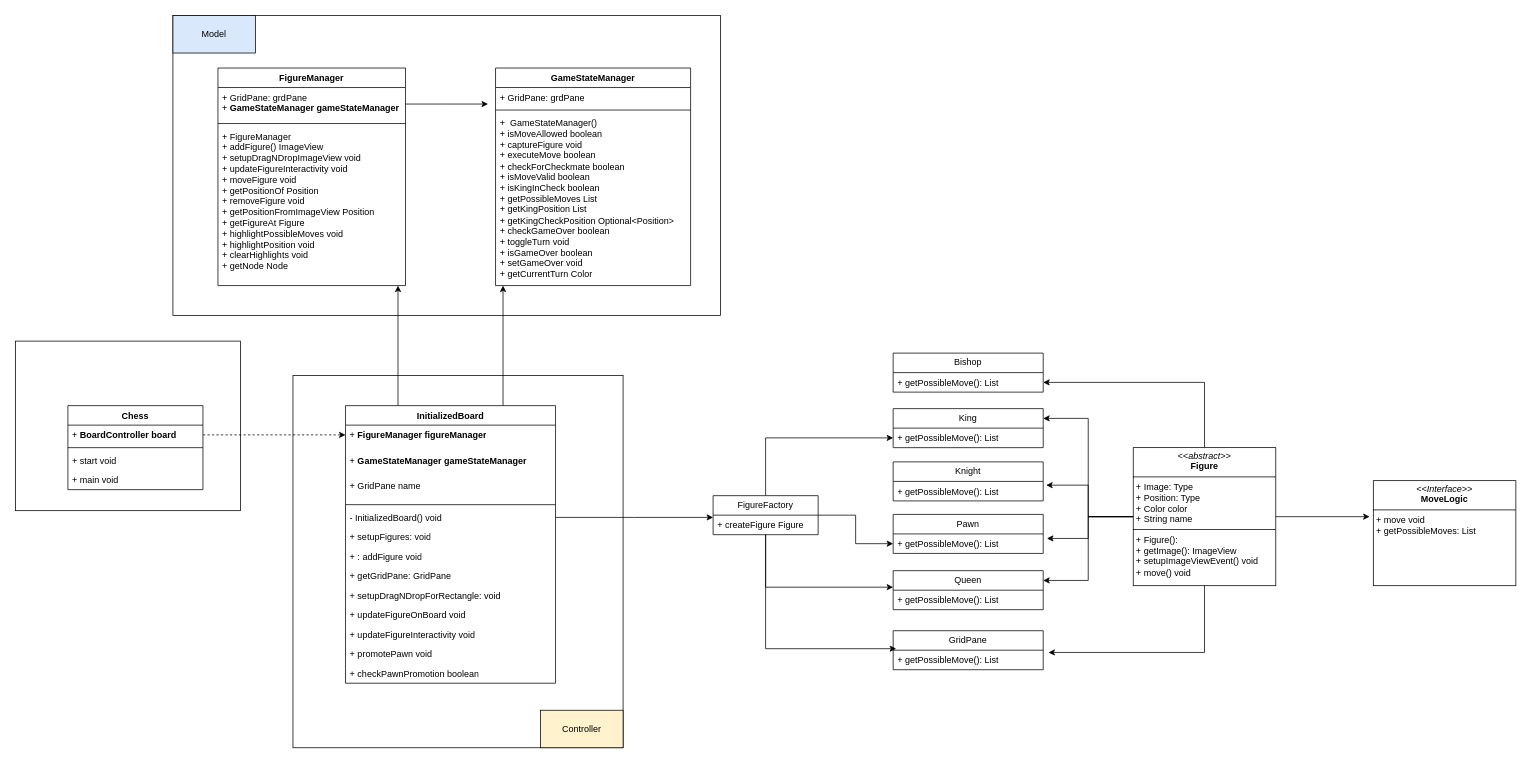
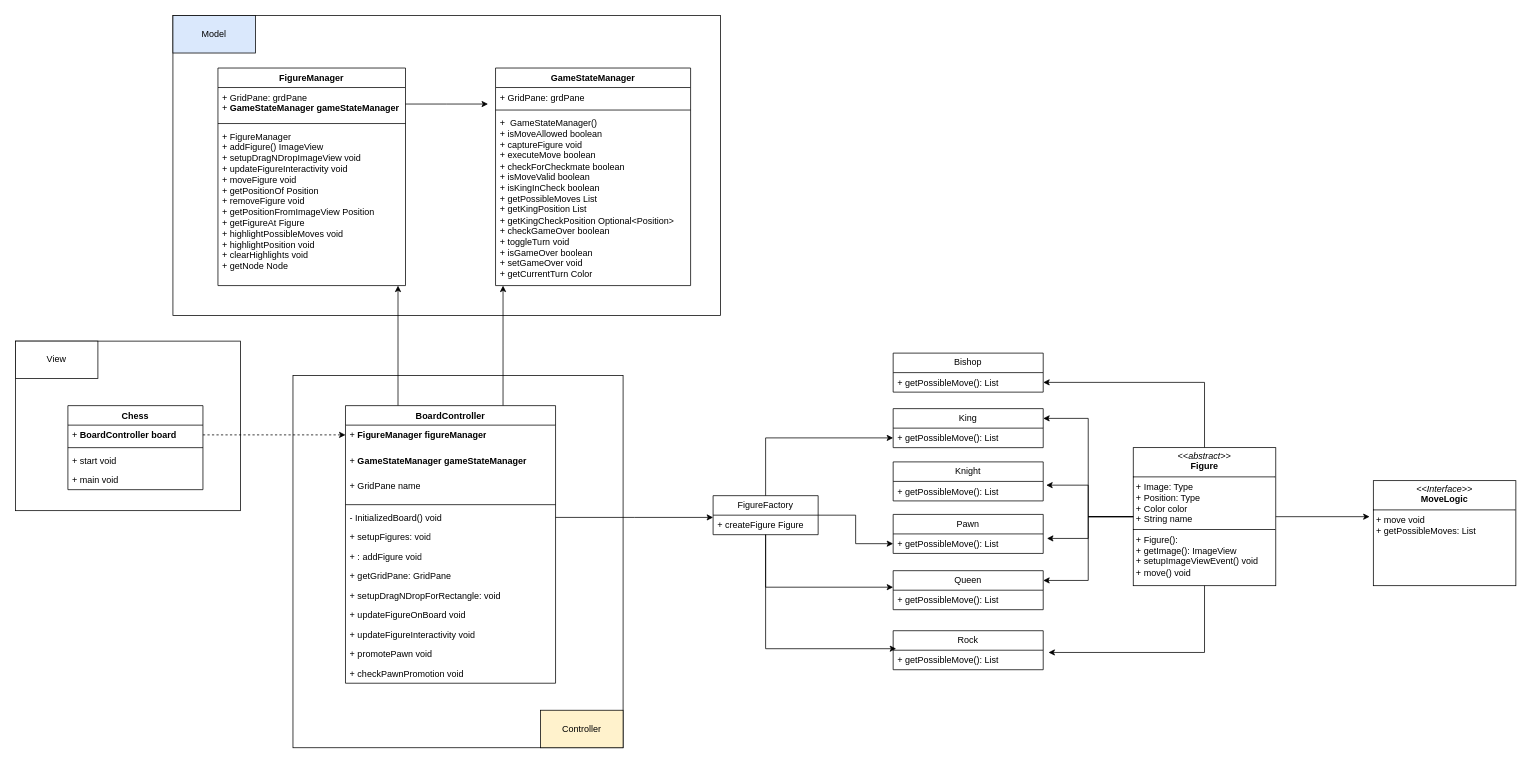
node "View": added
node "InitializedBoard": label "InitializedBoard" -> "BoardController"
node "GridPane": label "GridPane" -> "Rock"
node "+ checkPawnPromotion boolean": label "+ checkPawnPromotion boolean" -> "+ checkPawnPromotion void"
